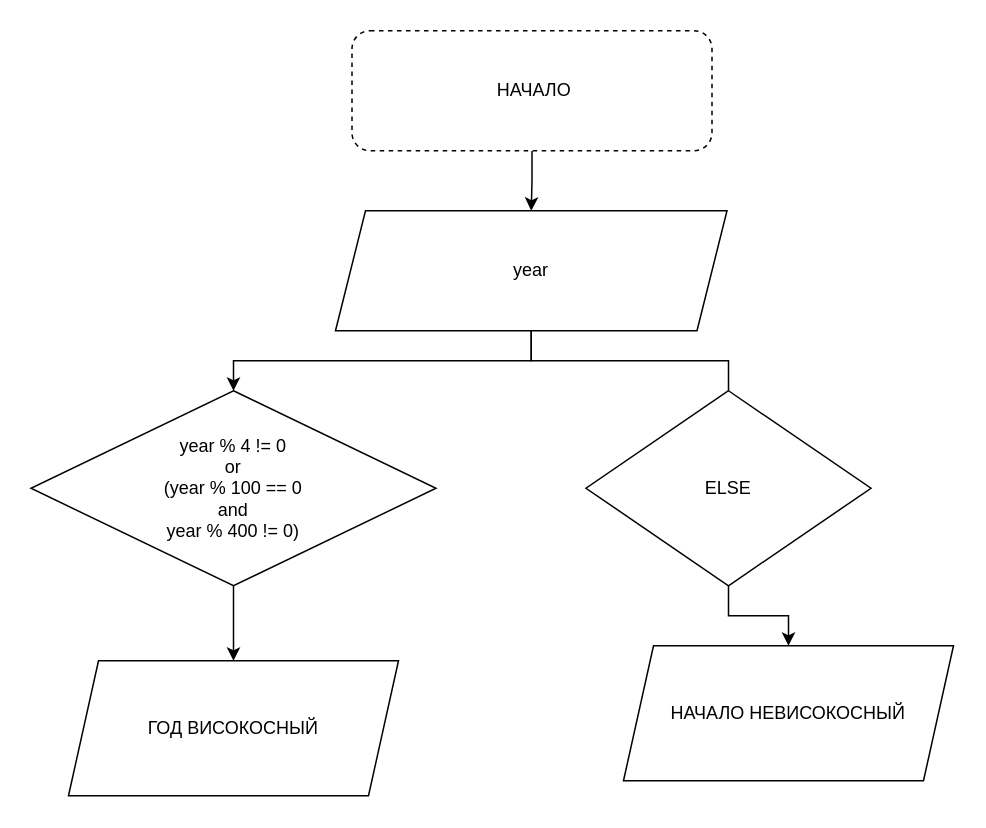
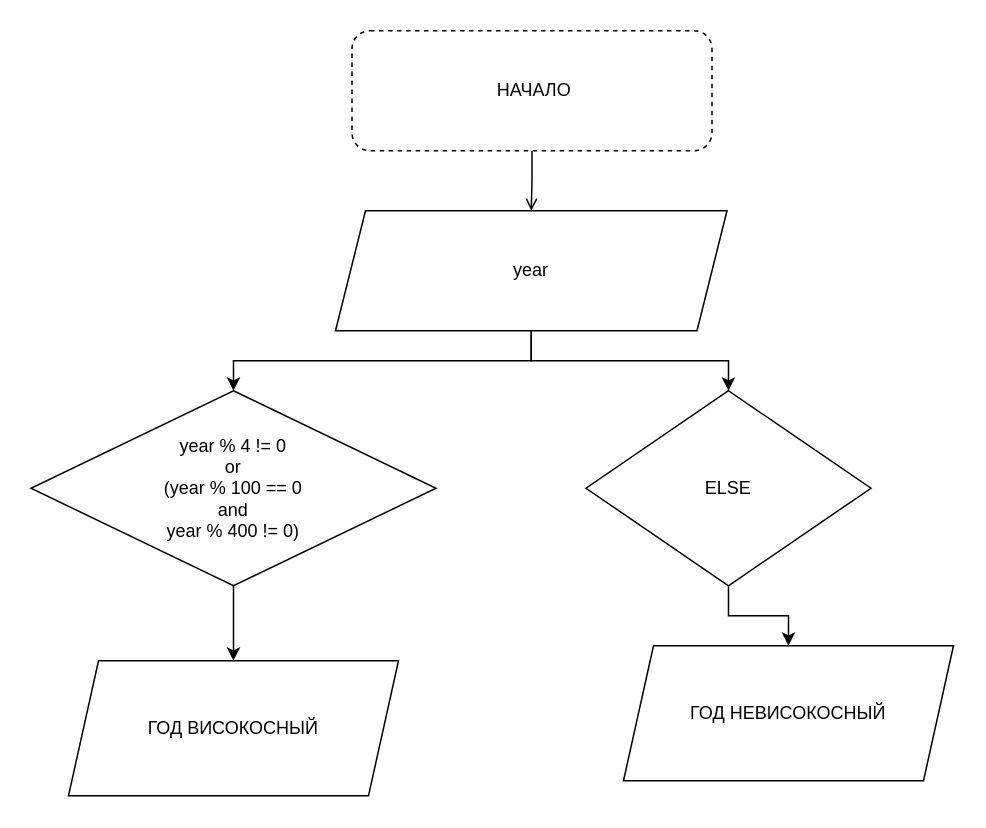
edge "НАЧАЛО" -> "year": arrowhead classic -> open
edge "year" -- "ELSE": arrowhead none -> classic
node "НАЧАЛО НЕВИСОКОСНЫЙ": label "НАЧАЛО НЕВИСОКОСНЫЙ" -> "ГОД НЕВИСОКОСНЫЙ"
